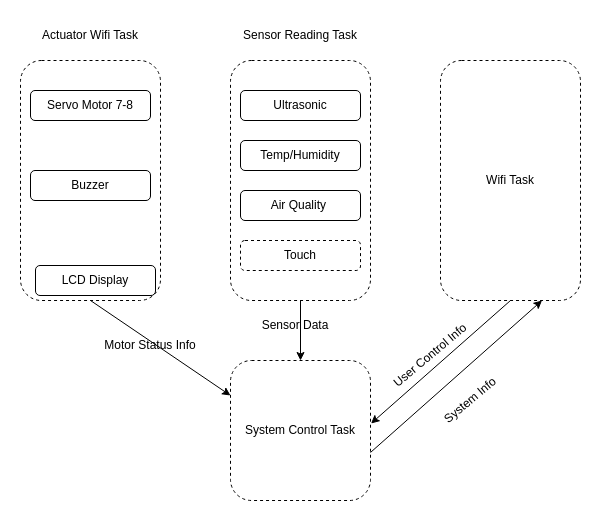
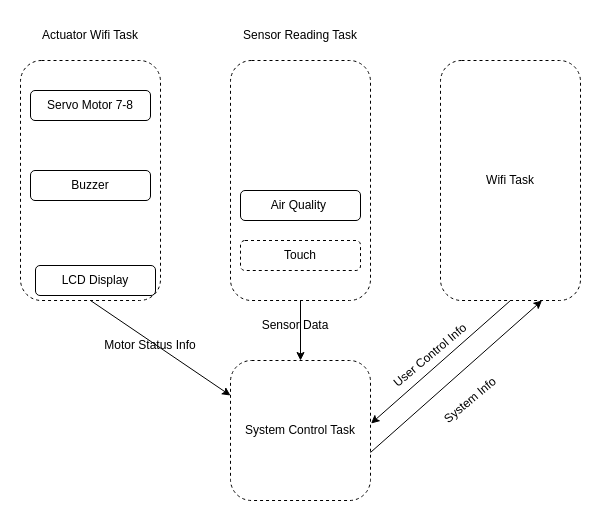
node "Ultrasonic": removed
node "Temp/Humidity": removed
